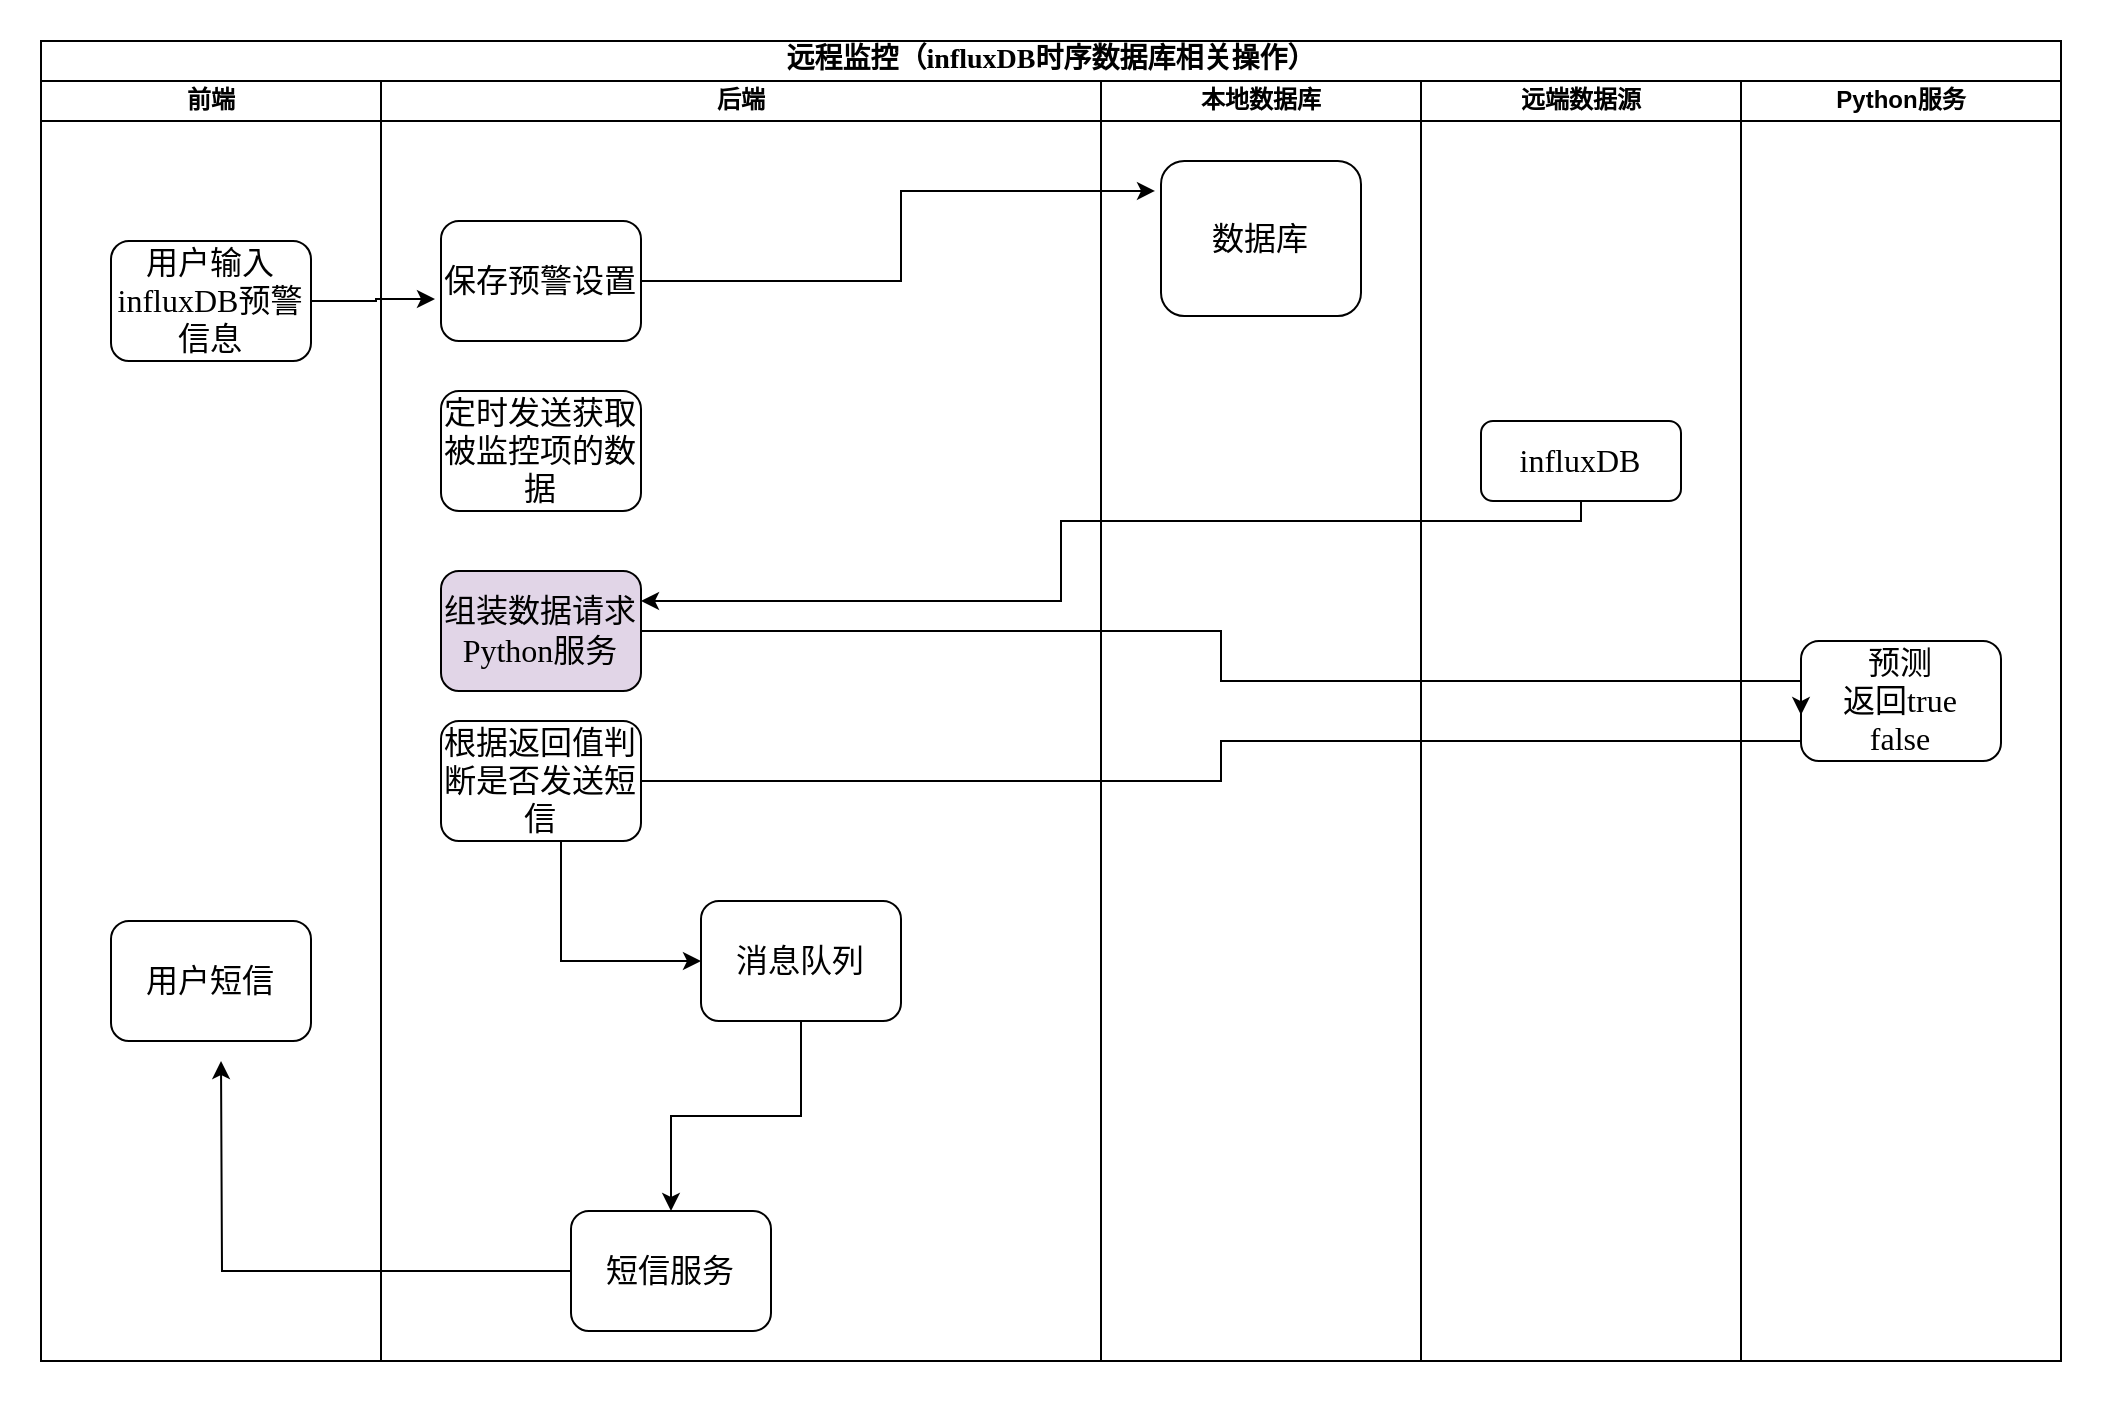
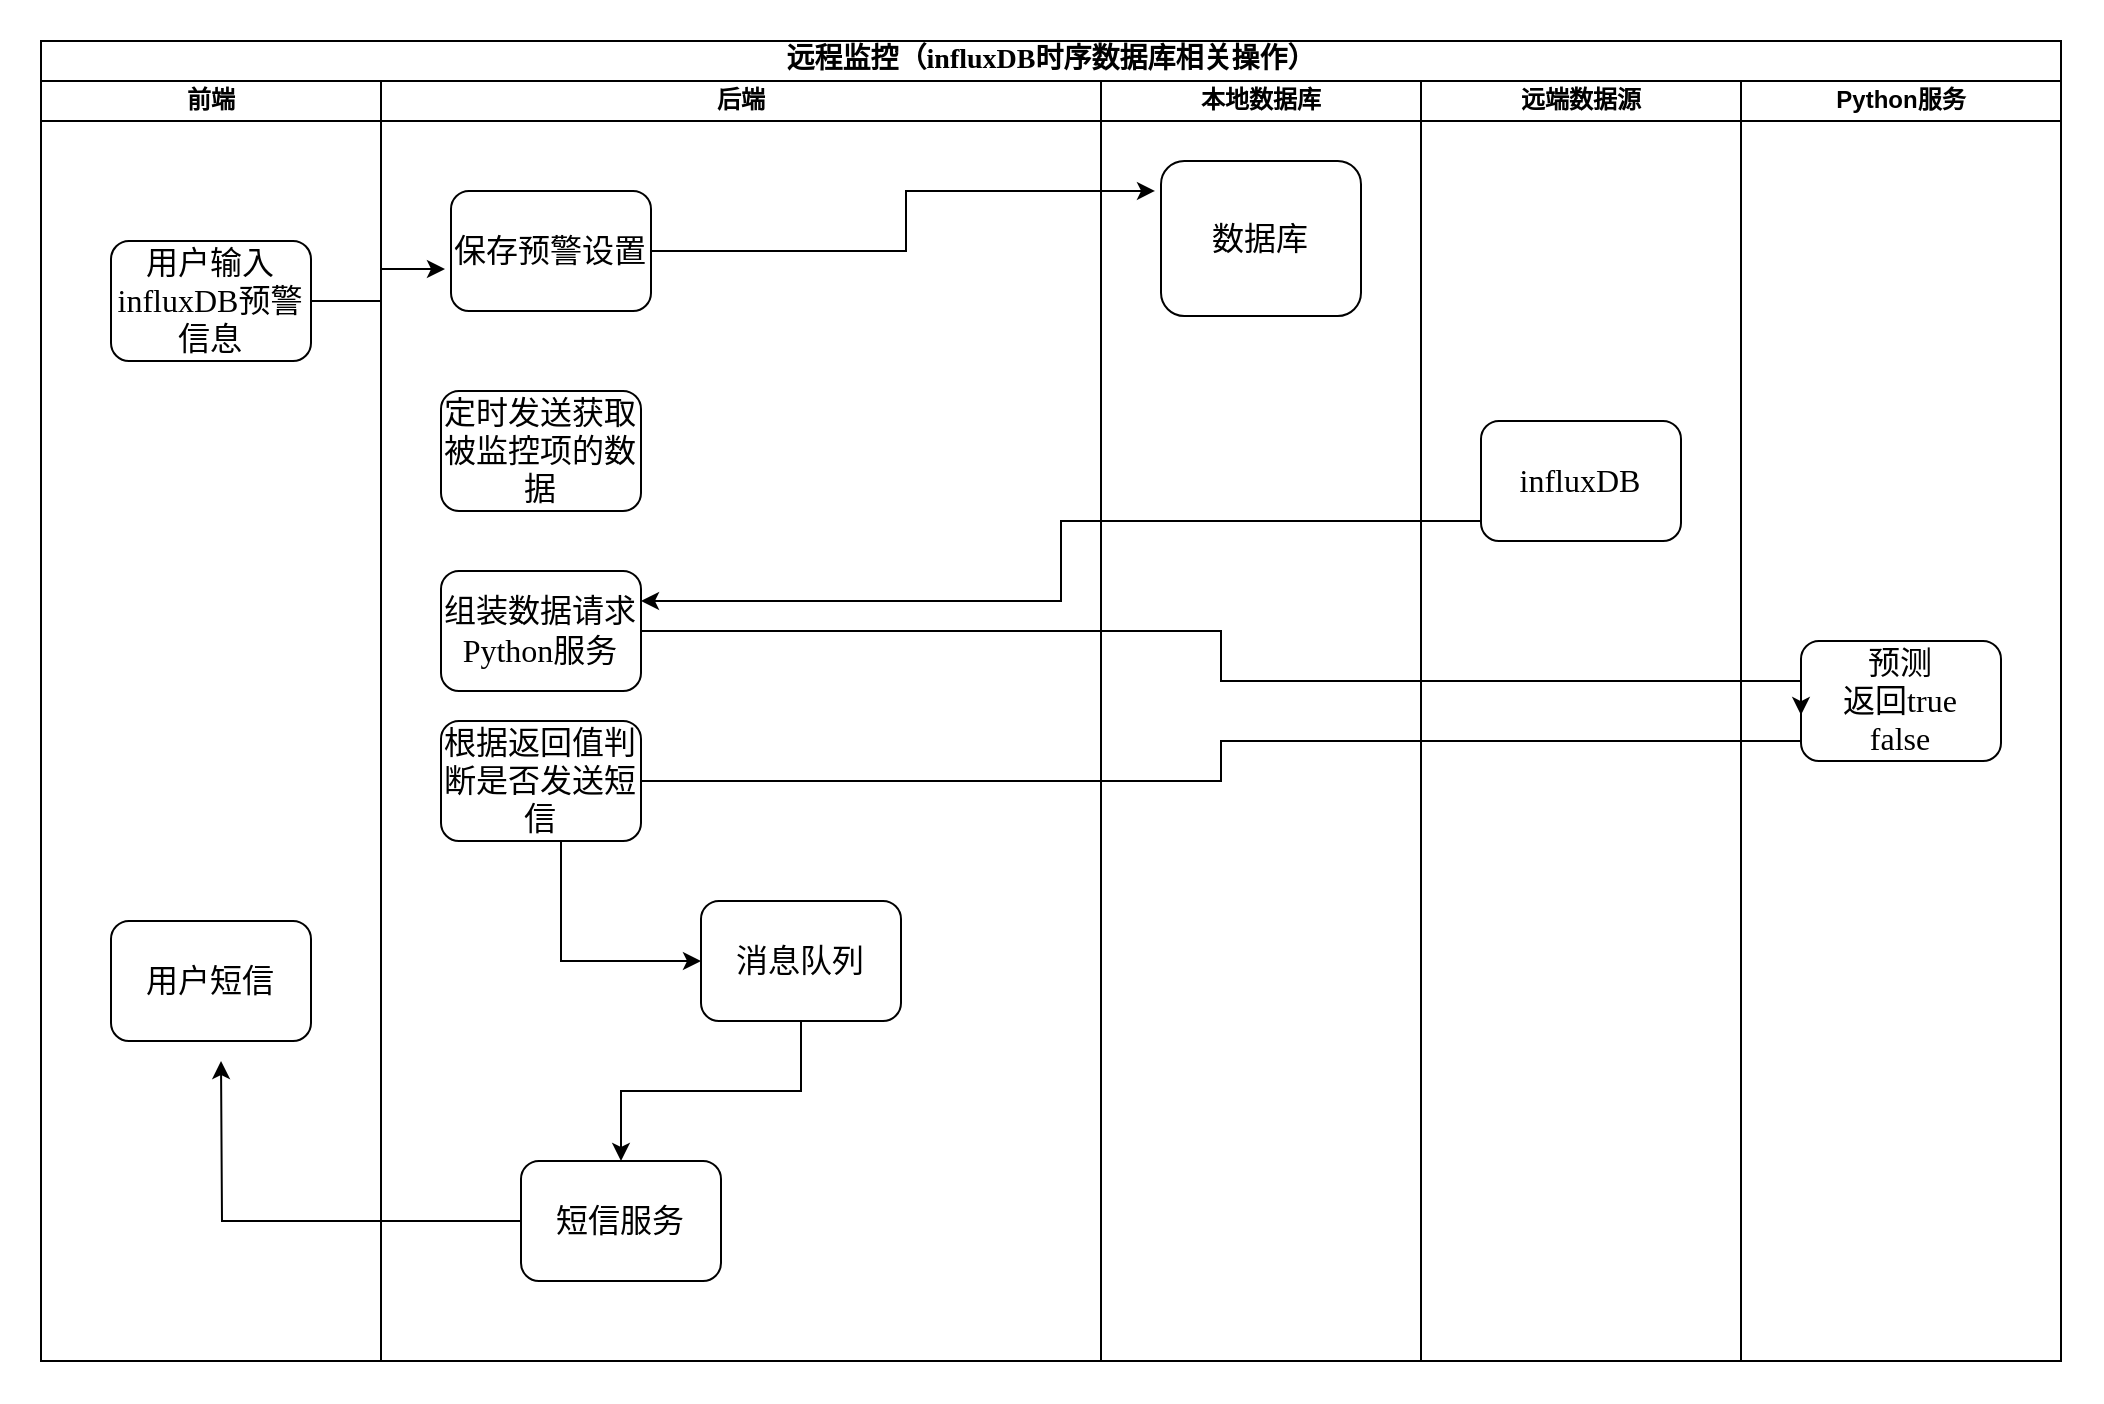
node "保存预警设置": moved (541, 281) -> (551, 251)
node "influxDB": size 200x80 -> 200x120
node "组装数据请求Python服务": fillcolor #e1d5e7 -> #ffffff
node "短信服务": moved (671, 1271) -> (621, 1221)
